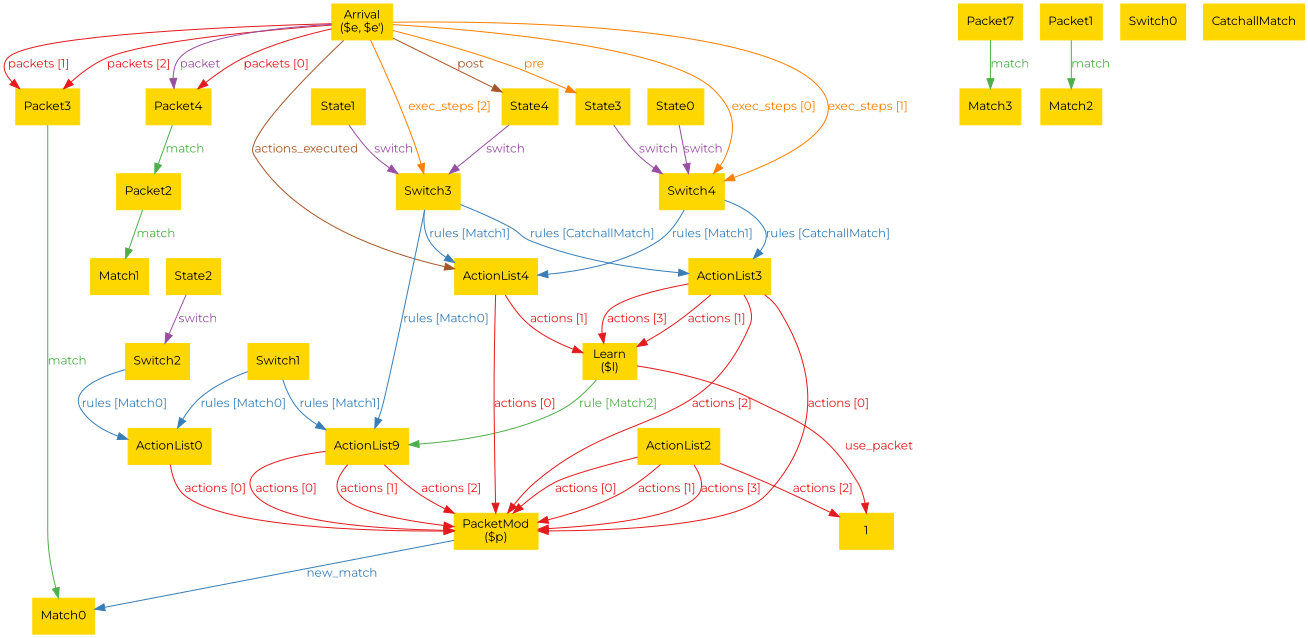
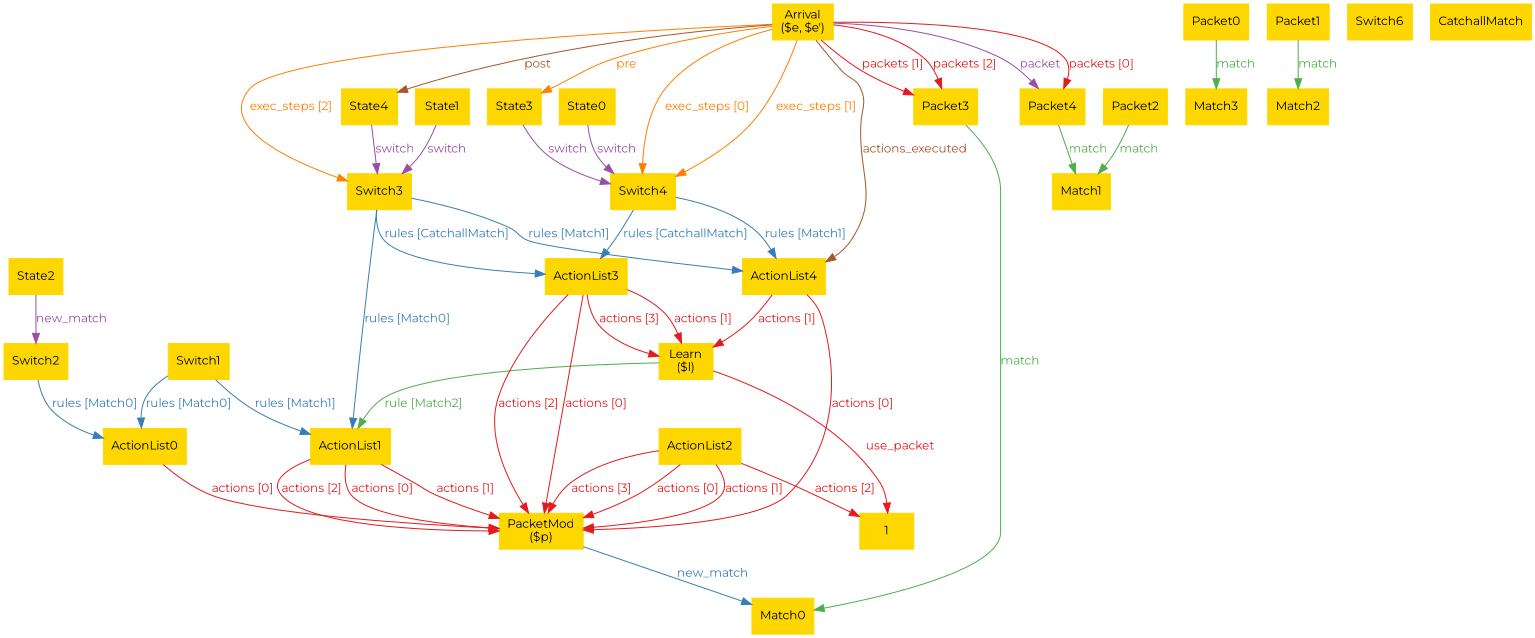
node "Packet7": label "Packet7" -> "Packet0"
node "Switch0": label "Switch0" -> "Switch6"
edge "Packet4" -> "Packet2": now "Packet4" -> "Match1"
edge "State2" -> "Switch2": label "switch" -> "new_match"
node "ActionList9": label "ActionList9" -> "ActionList1"
